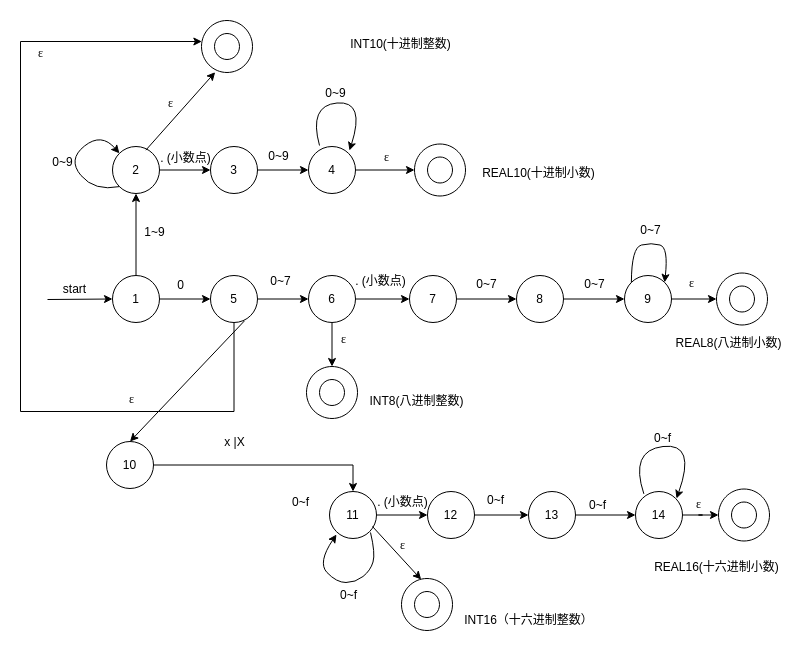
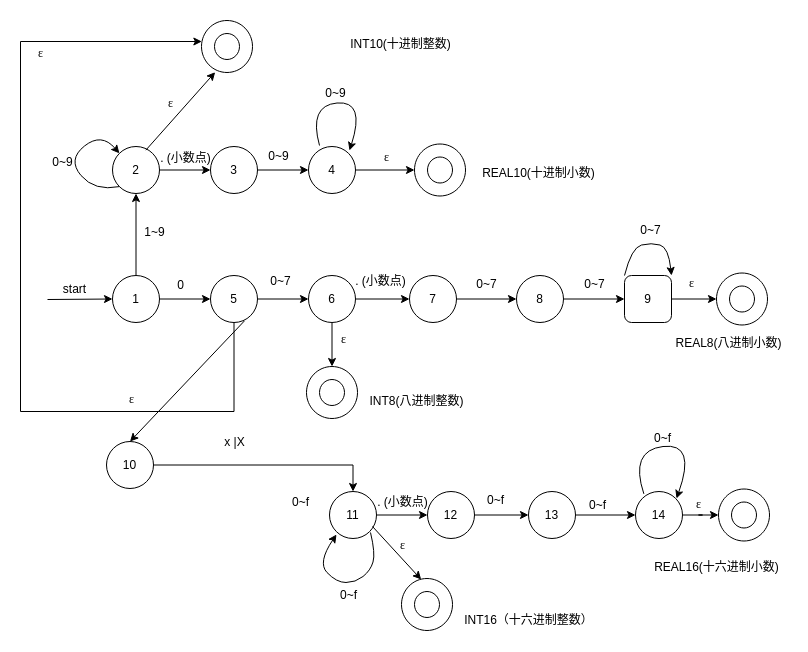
node "9": shape ellipse -> rounded rectangle
